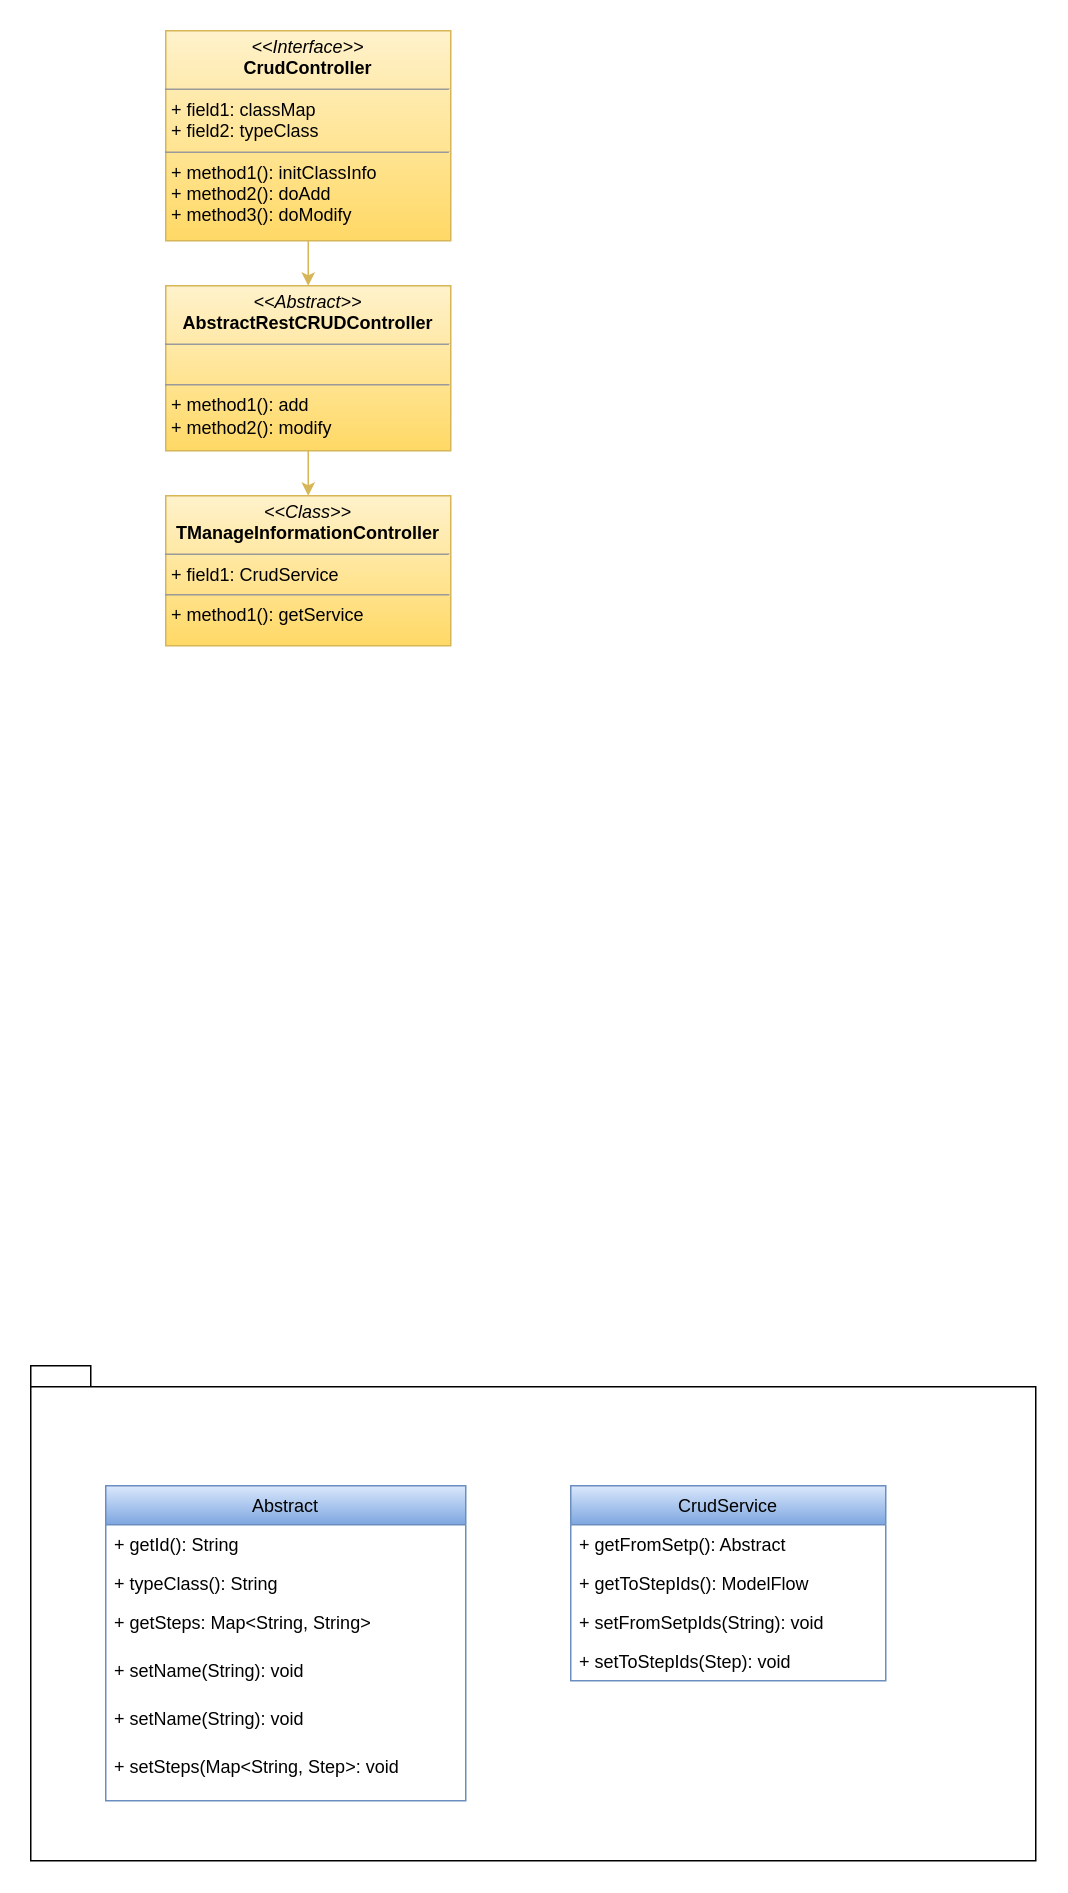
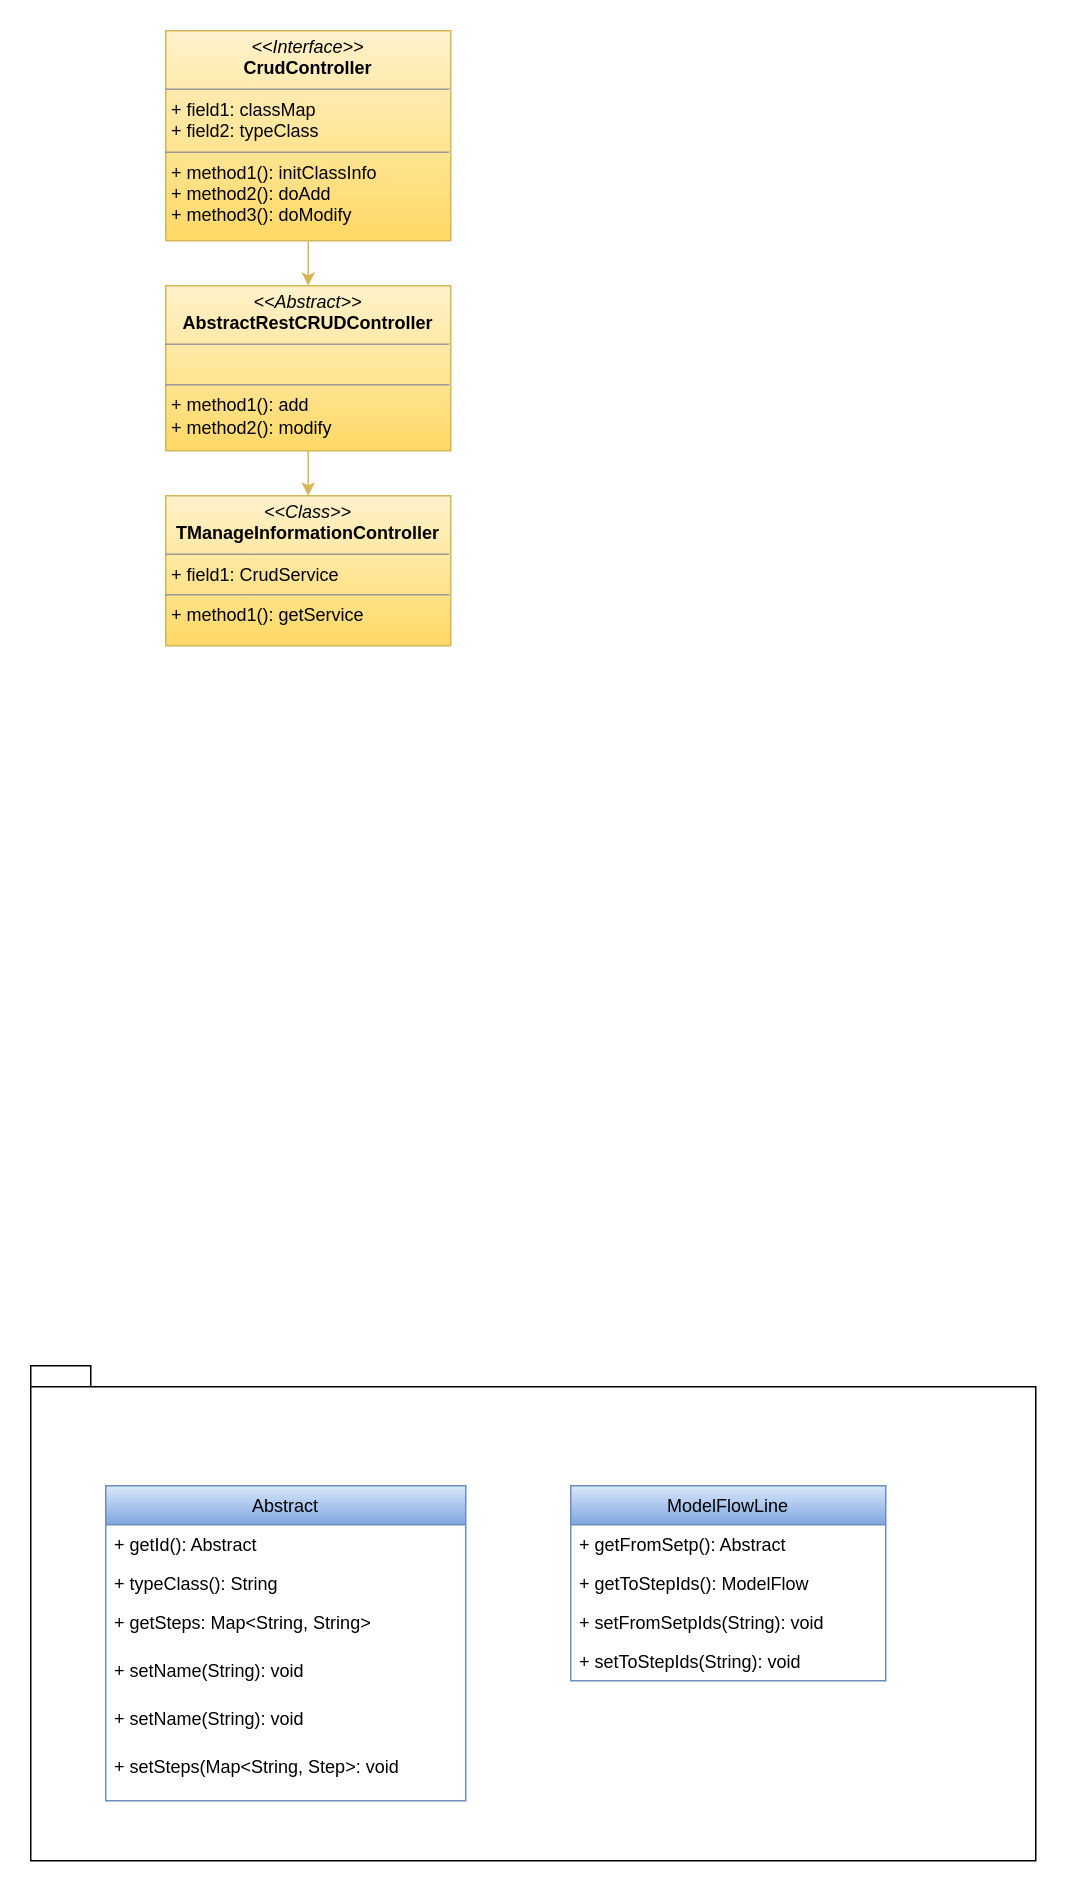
node "CrudService": label "CrudService" -> "ModelFlowLine"
node "+ getId(): String": label "+ getId(): String" -> "+ getId(): Abstract"
node "+ setToStepIds(Step): void": label "+ setToStepIds(Step): void" -> "+ setToStepIds(String): void"
